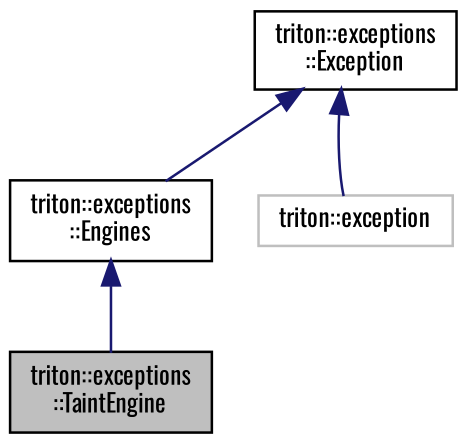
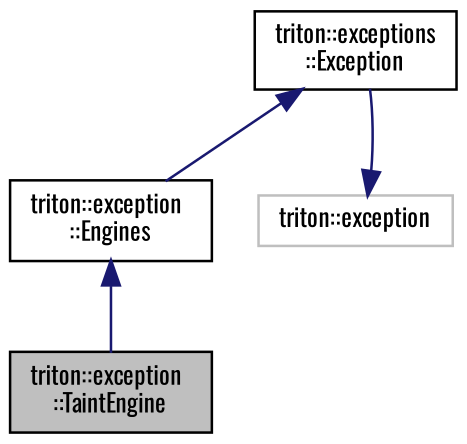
edge "triton::exception" -> "triton::exceptions ::Exception": reversed
node "triton::exceptions ::Engines": label "triton::exceptions ::Engines" -> "triton::exception ::Engines"
node "triton::exceptions ::TaintEngine": label "triton::exceptions ::TaintEngine" -> "triton::exception ::TaintEngine"
